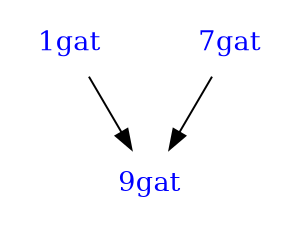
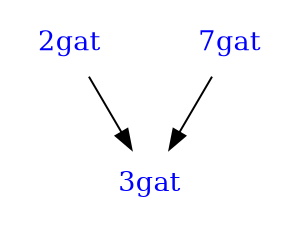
node "1gat": label "1gat" -> "2gat"
node "9gat": label "9gat" -> "3gat"
